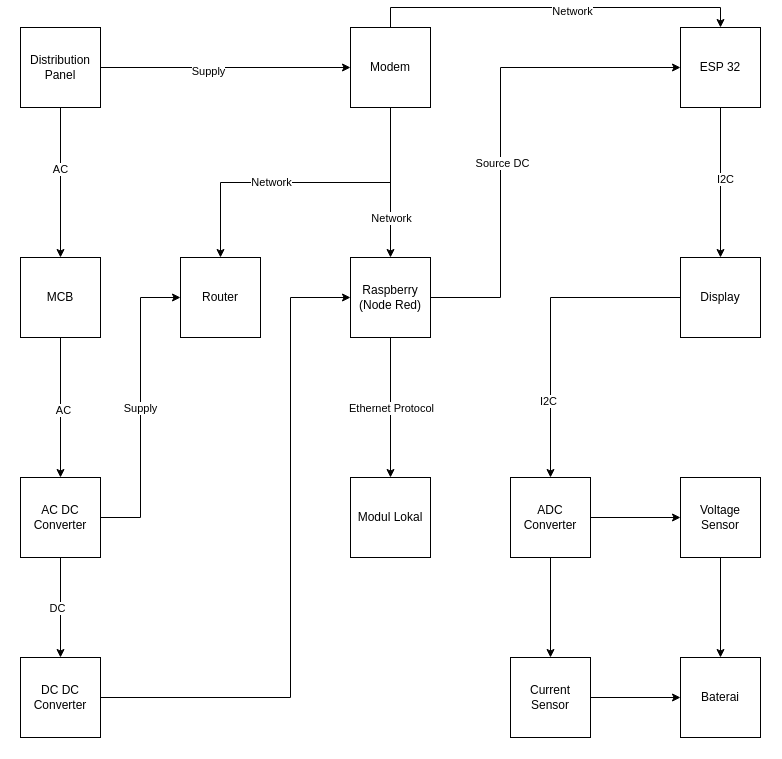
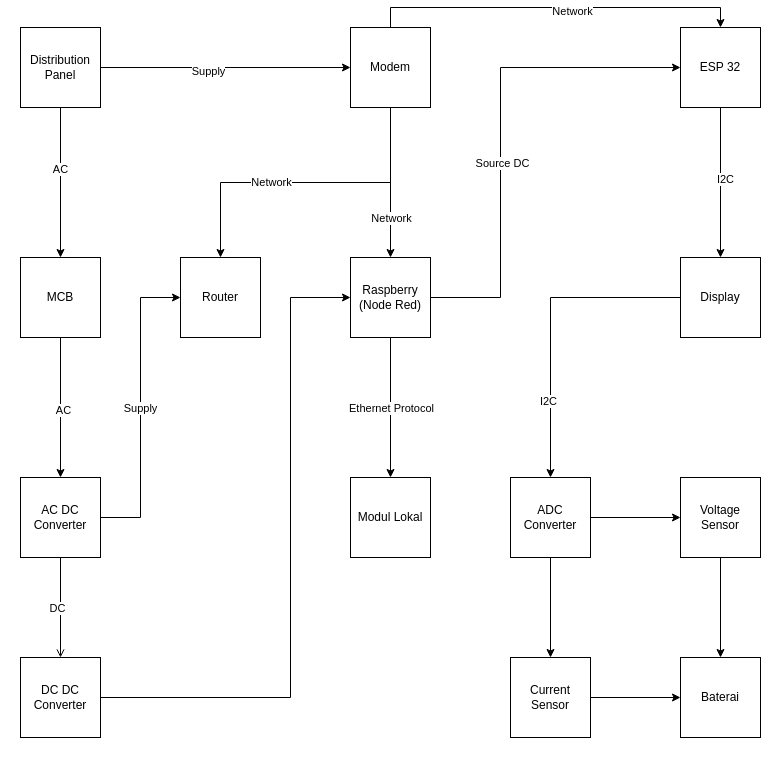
edge "AC DC Converter" -> "DC DC Converter": arrowhead classic -> open
